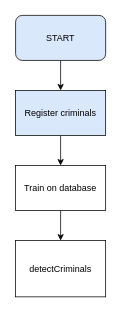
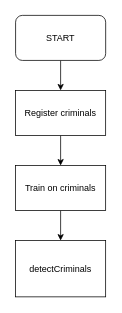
node "START": fillcolor #dae8fc -> #ffffff
node "Register criminals": fillcolor #dae8fc -> #ffffff
node "Train on database": label "Train on database" -> "Train on criminals"
